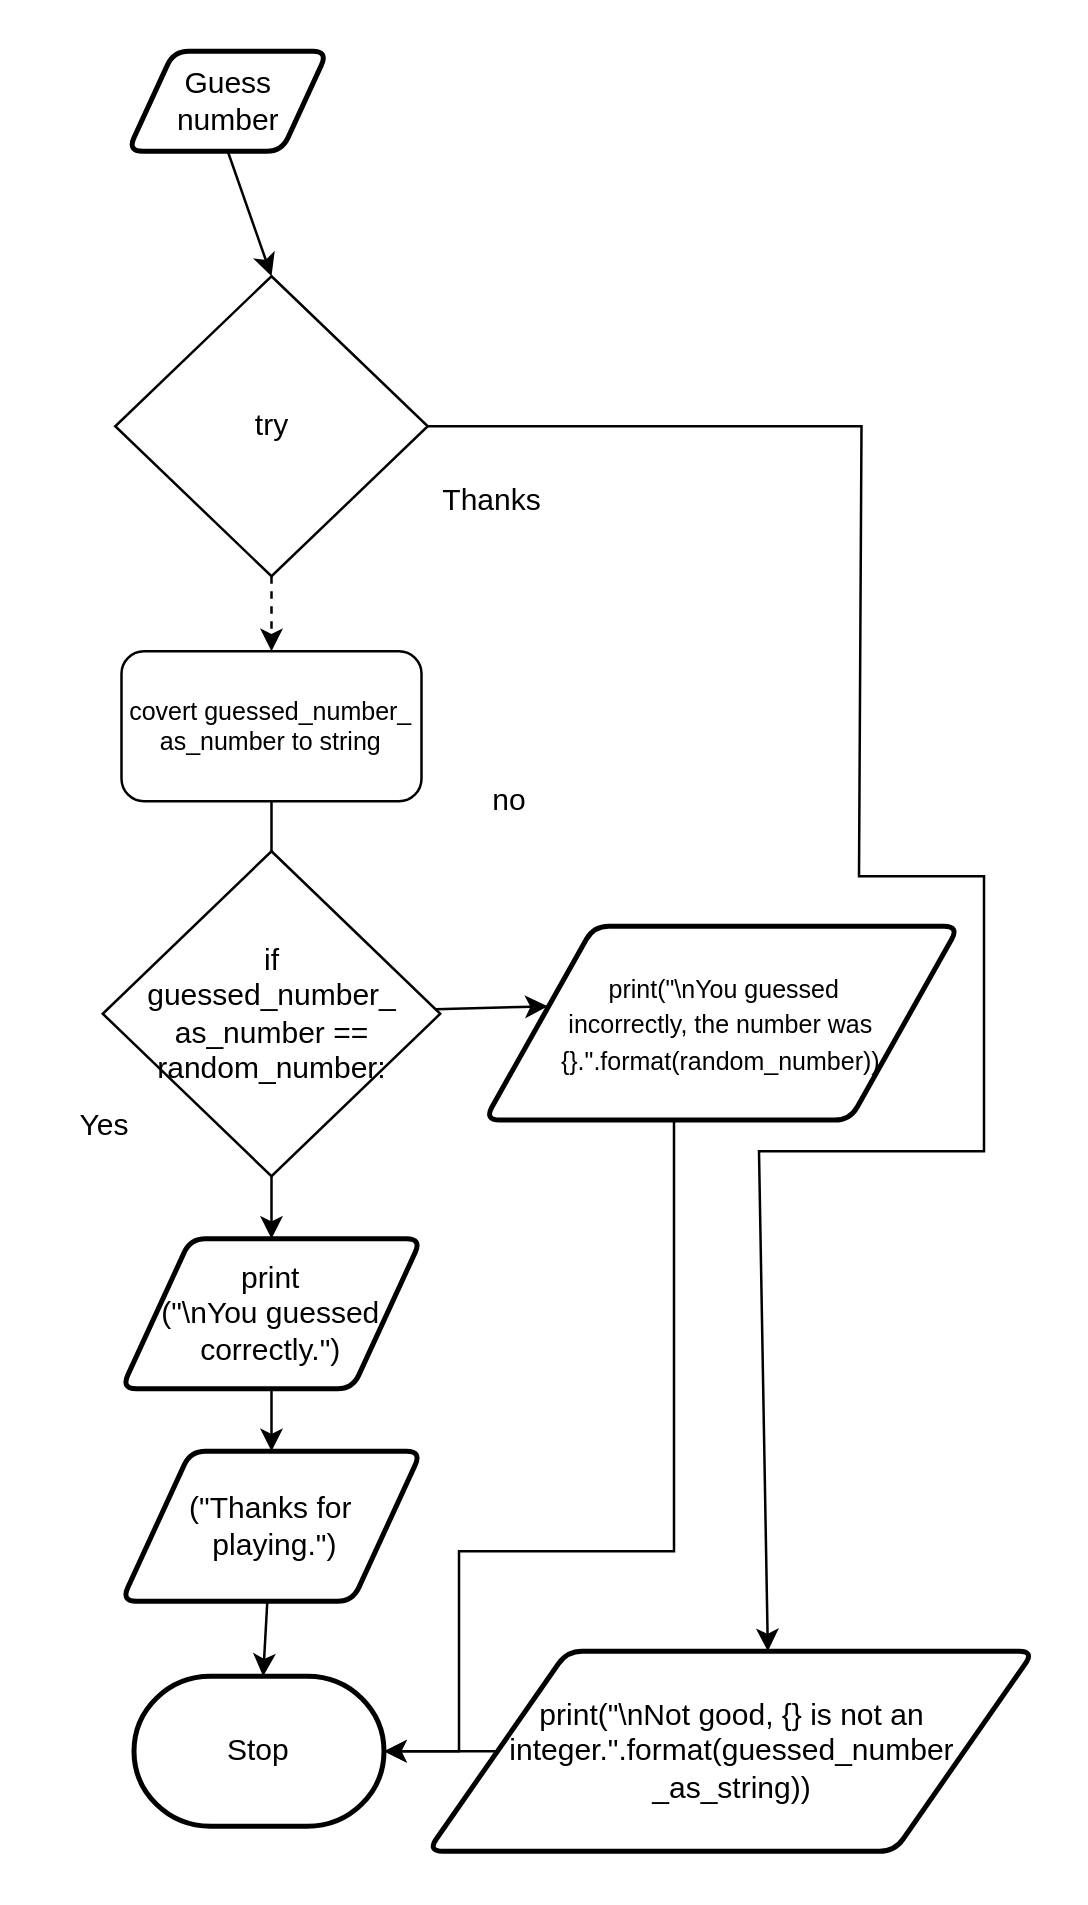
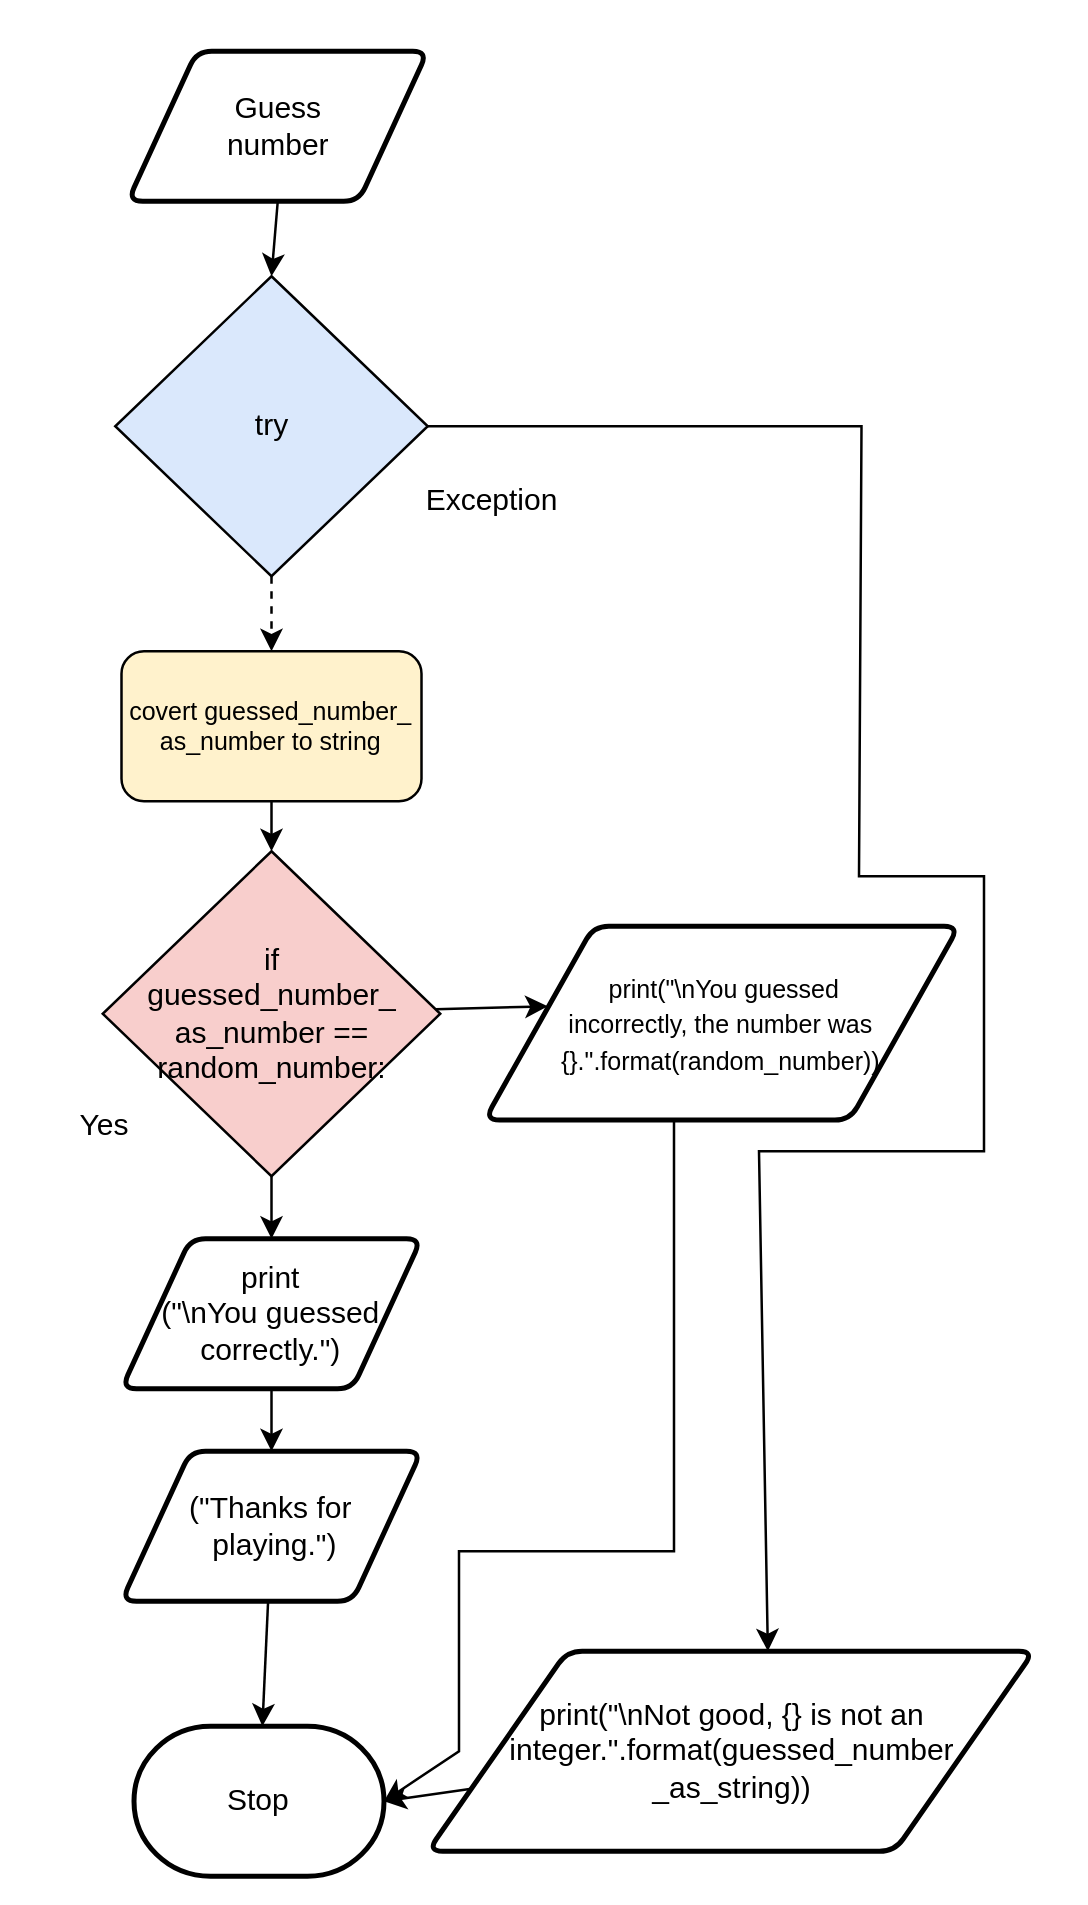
node "Guess number": size 200x100 -> 300x150
node "try": fillcolor #ffffff -> #dae8fc
node "Thanks": label "Thanks" -> "Exception"
node "covert guessed_number_ as_number to string": fillcolor #ffffff -> #fff2cc
node "no": removed
edge "covert guessed_number_ as_number to string" -- "if guessed_number_ as_number == random_number:": arrowhead none -> classic
node "if guessed_number_ as_number == random_number:": fillcolor #ffffff -> #f8cecc
node "Stop": moved (259, 1751) -> (259, 1801)
